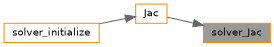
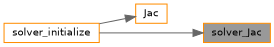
edge "Jac" -> "solver_Jac": now "solver_initialize" -> "solver_Jac"
